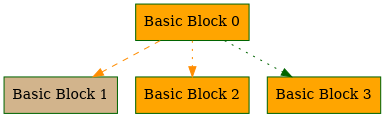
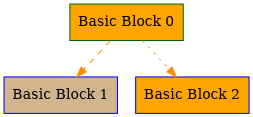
node "Basic Block 1": color darkgreen -> blue
node "Basic Block 2": color darkgreen -> blue
node "Basic Block 3": removed
